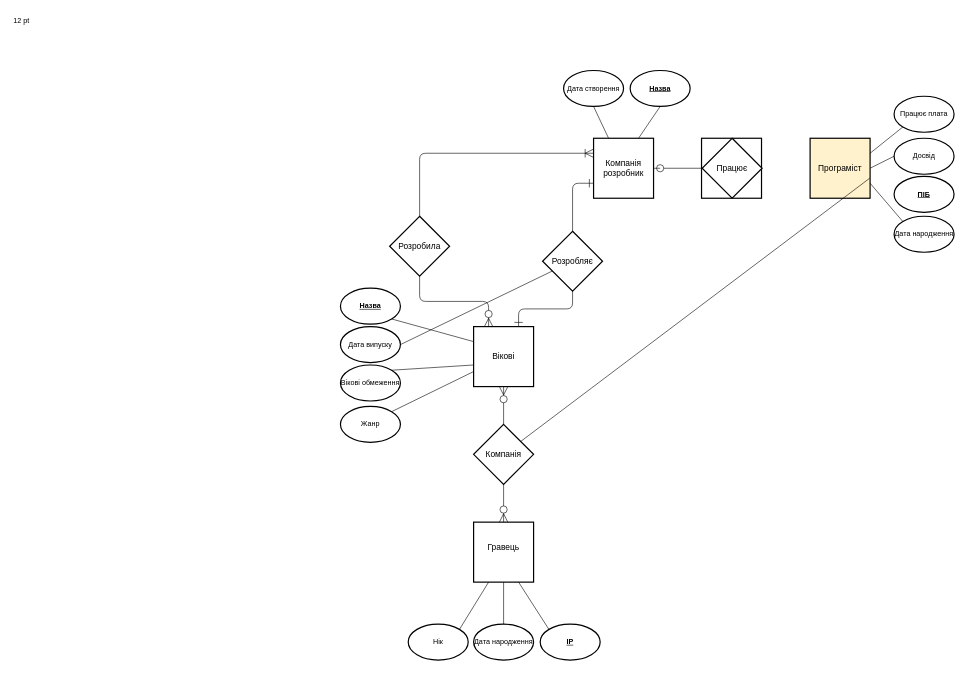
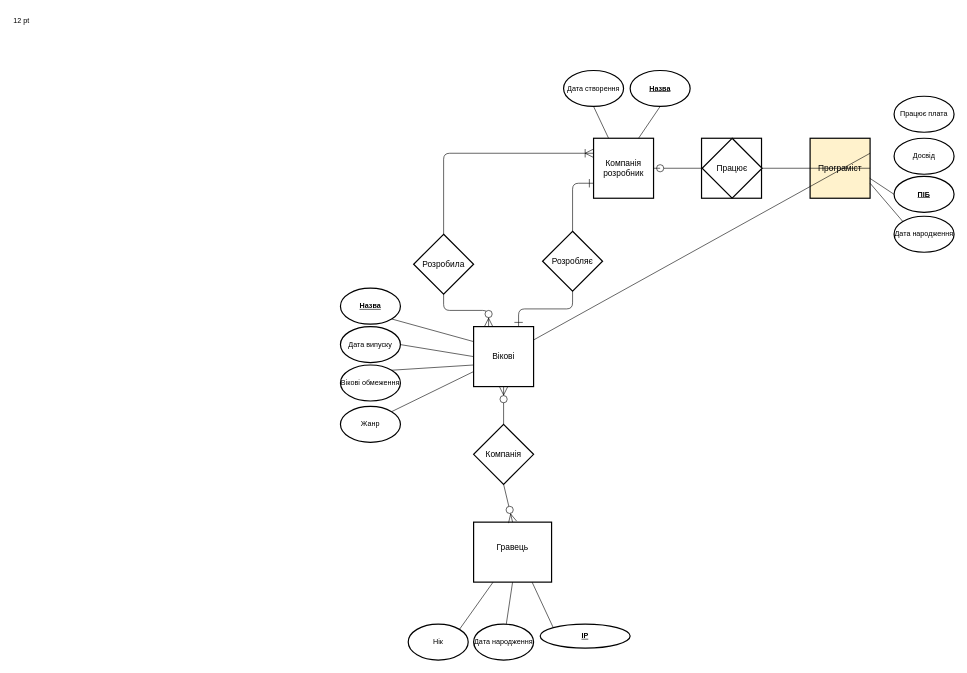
edge "Працює плата" -- "Програміст": now "Вікові" -- "Програміст"
edge "Досвід" -- "Програміст": now "Працює" -- "Програміст"
node "Розробила": moved (420, 246) -> (444, 264)
edge "Розробляє" -- "Дата випуску": now "Вікові" -- "Дата випуску"
edge "Програміст" -- "Компанія": now "Програміст" -- "ПІБ"
node "Гравець": size 60x60 -> 78x60
node "IP": size 60x36 -> 90x24
